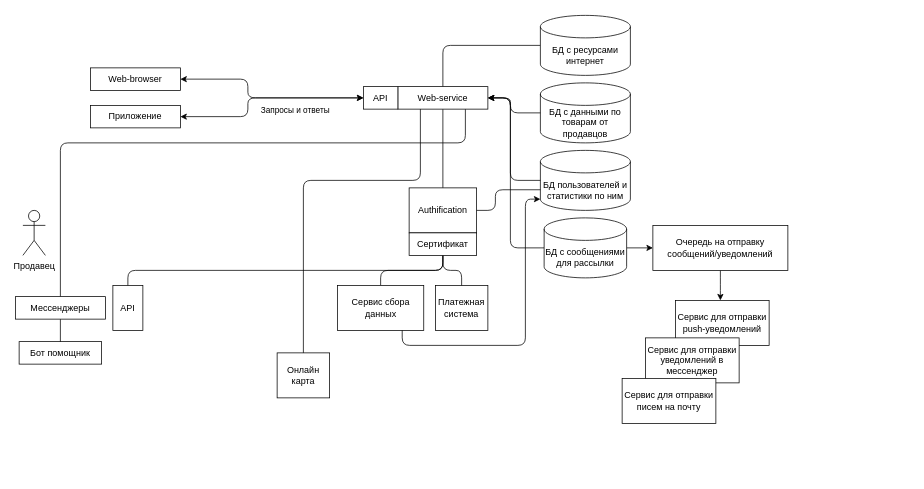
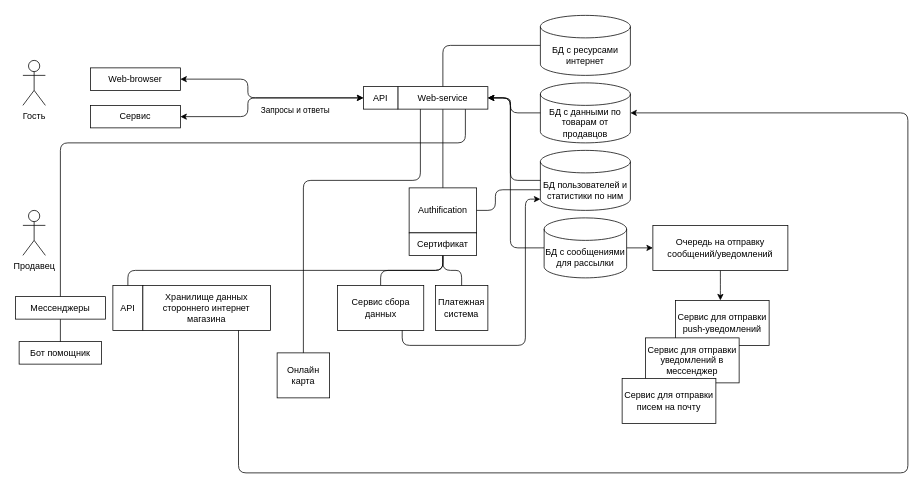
node "Гость": added
node "Приложение": label "Приложение" -> "Сервис"
node "Хранилище данных стороннего интернет магазина": added
edge "Хранилище данных стороннего интернет магазина" -> "БД с данными по товарам от продавцов": added
